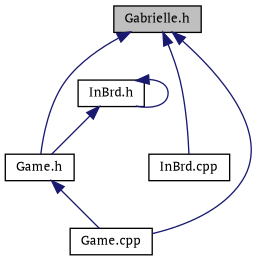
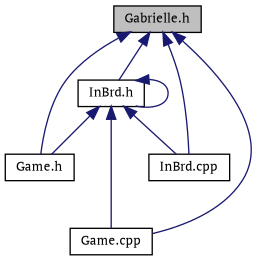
edge "InBrd.h" -> "Gabrielle.h": added
edge "InBrd.cpp" -> "InBrd.h": added
edge "Game.cpp" -> "Game.h": now "Game.cpp" -> "InBrd.h"
